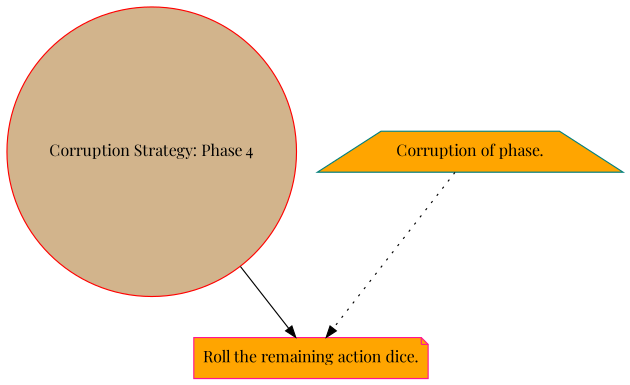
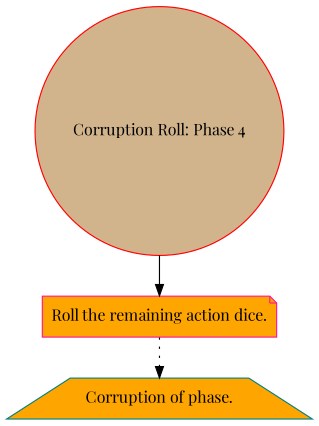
node "Corruption Strategy: Phase 4": label "Corruption Strategy: Phase 4" -> "Corruption Roll: Phase 4"
edge "Corruption of phase." -> "Roll the remaining action dice.": reversed
